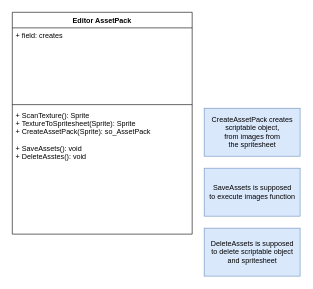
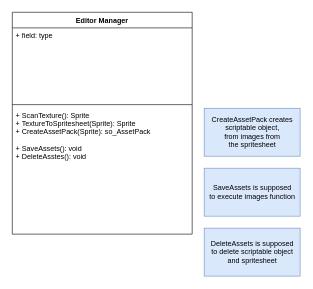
node "Editor AssetPack": label "Editor AssetPack" -> "Editor Manager"
node "+ field: creates": label "+ field: creates" -> "+ field: type"
